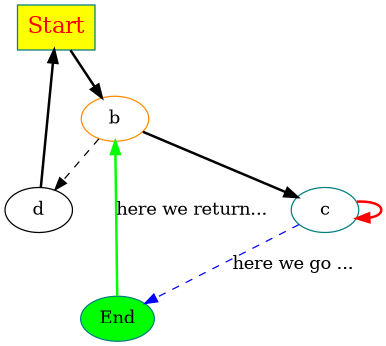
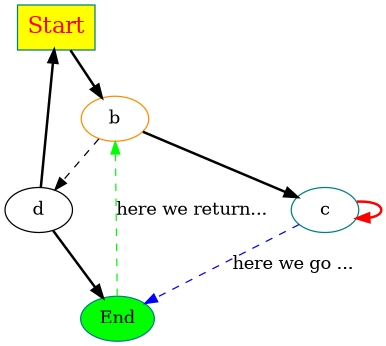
edge "End" -> "b": style bold -> dashed
edge "d" -> "End": added
